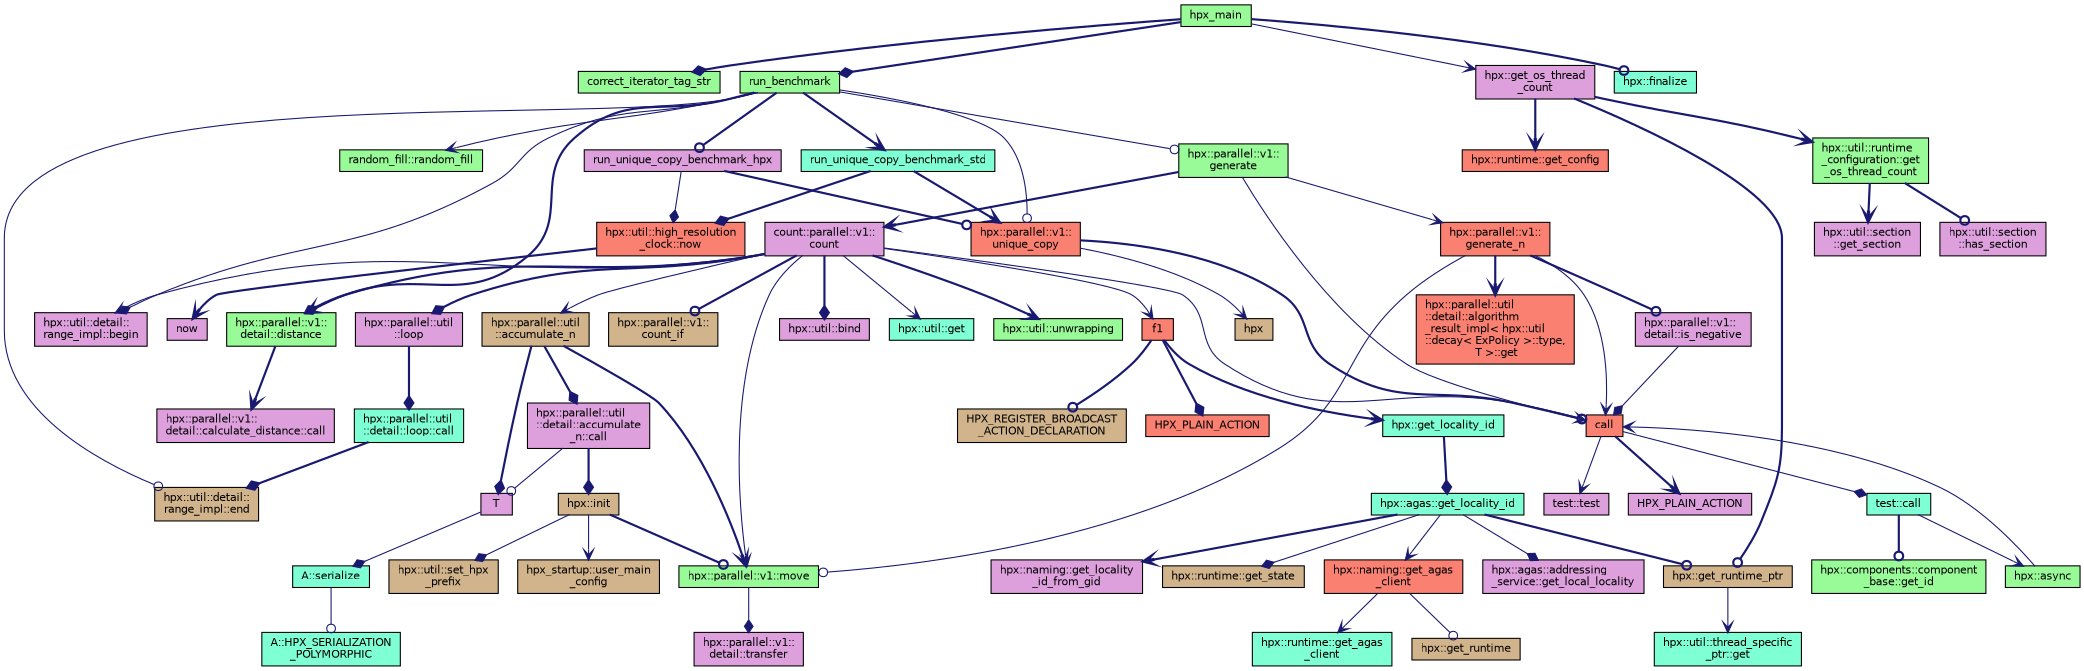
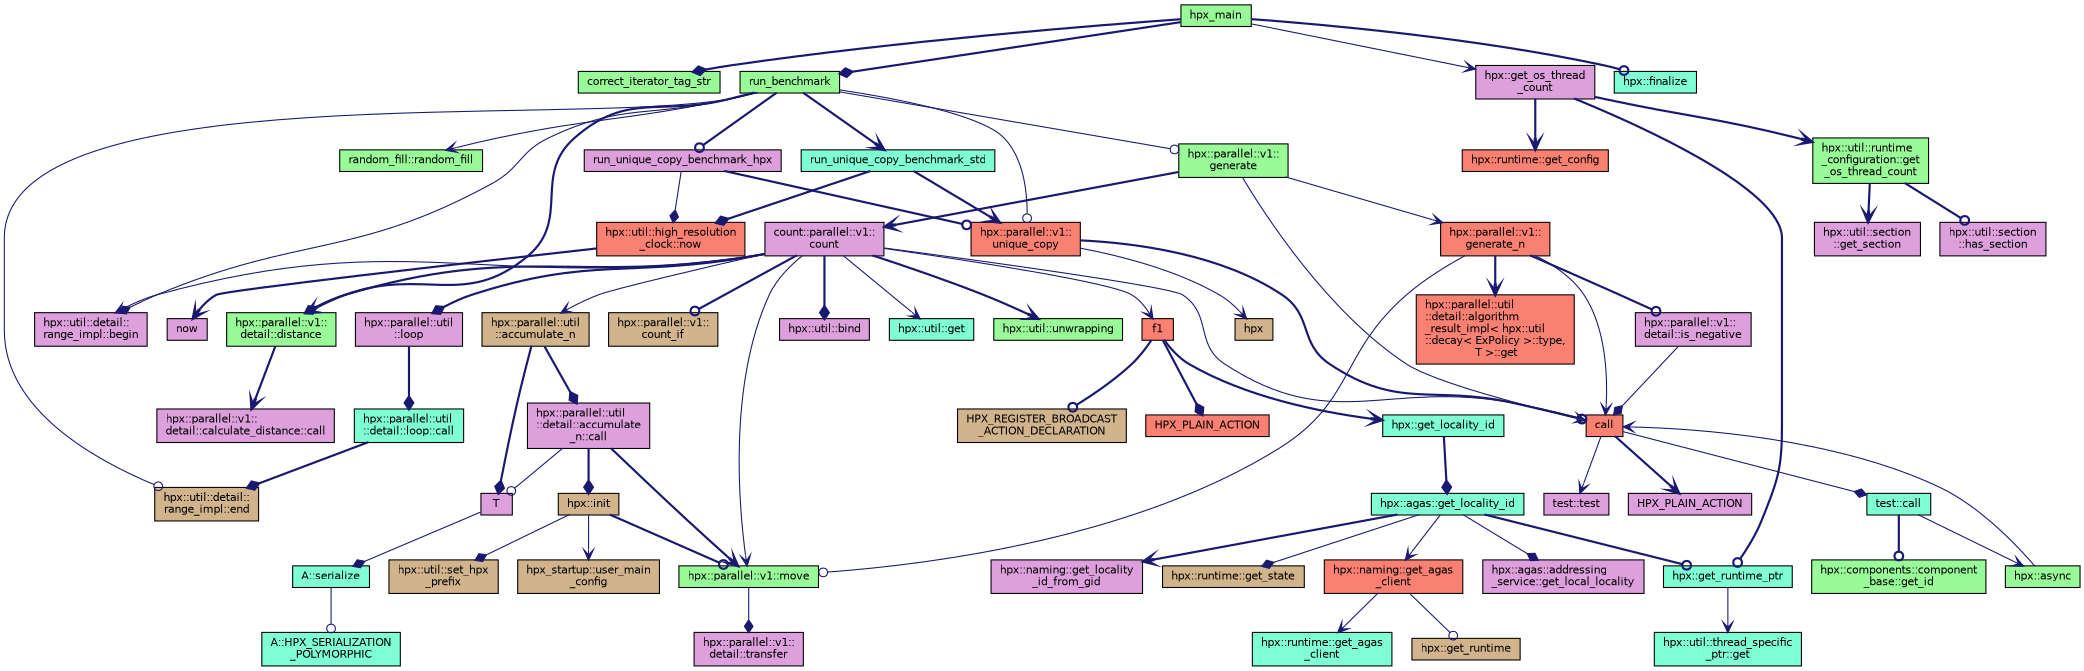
edge "hpx::parallel::util ::accumulate_n" -> "hpx::parallel::v1::move": now "hpx::parallel::util ::detail::accumulate _n::call" -> "hpx::parallel::v1::move"
node "hpx::get_runtime_ptr": fillcolor tan -> aquamarine
